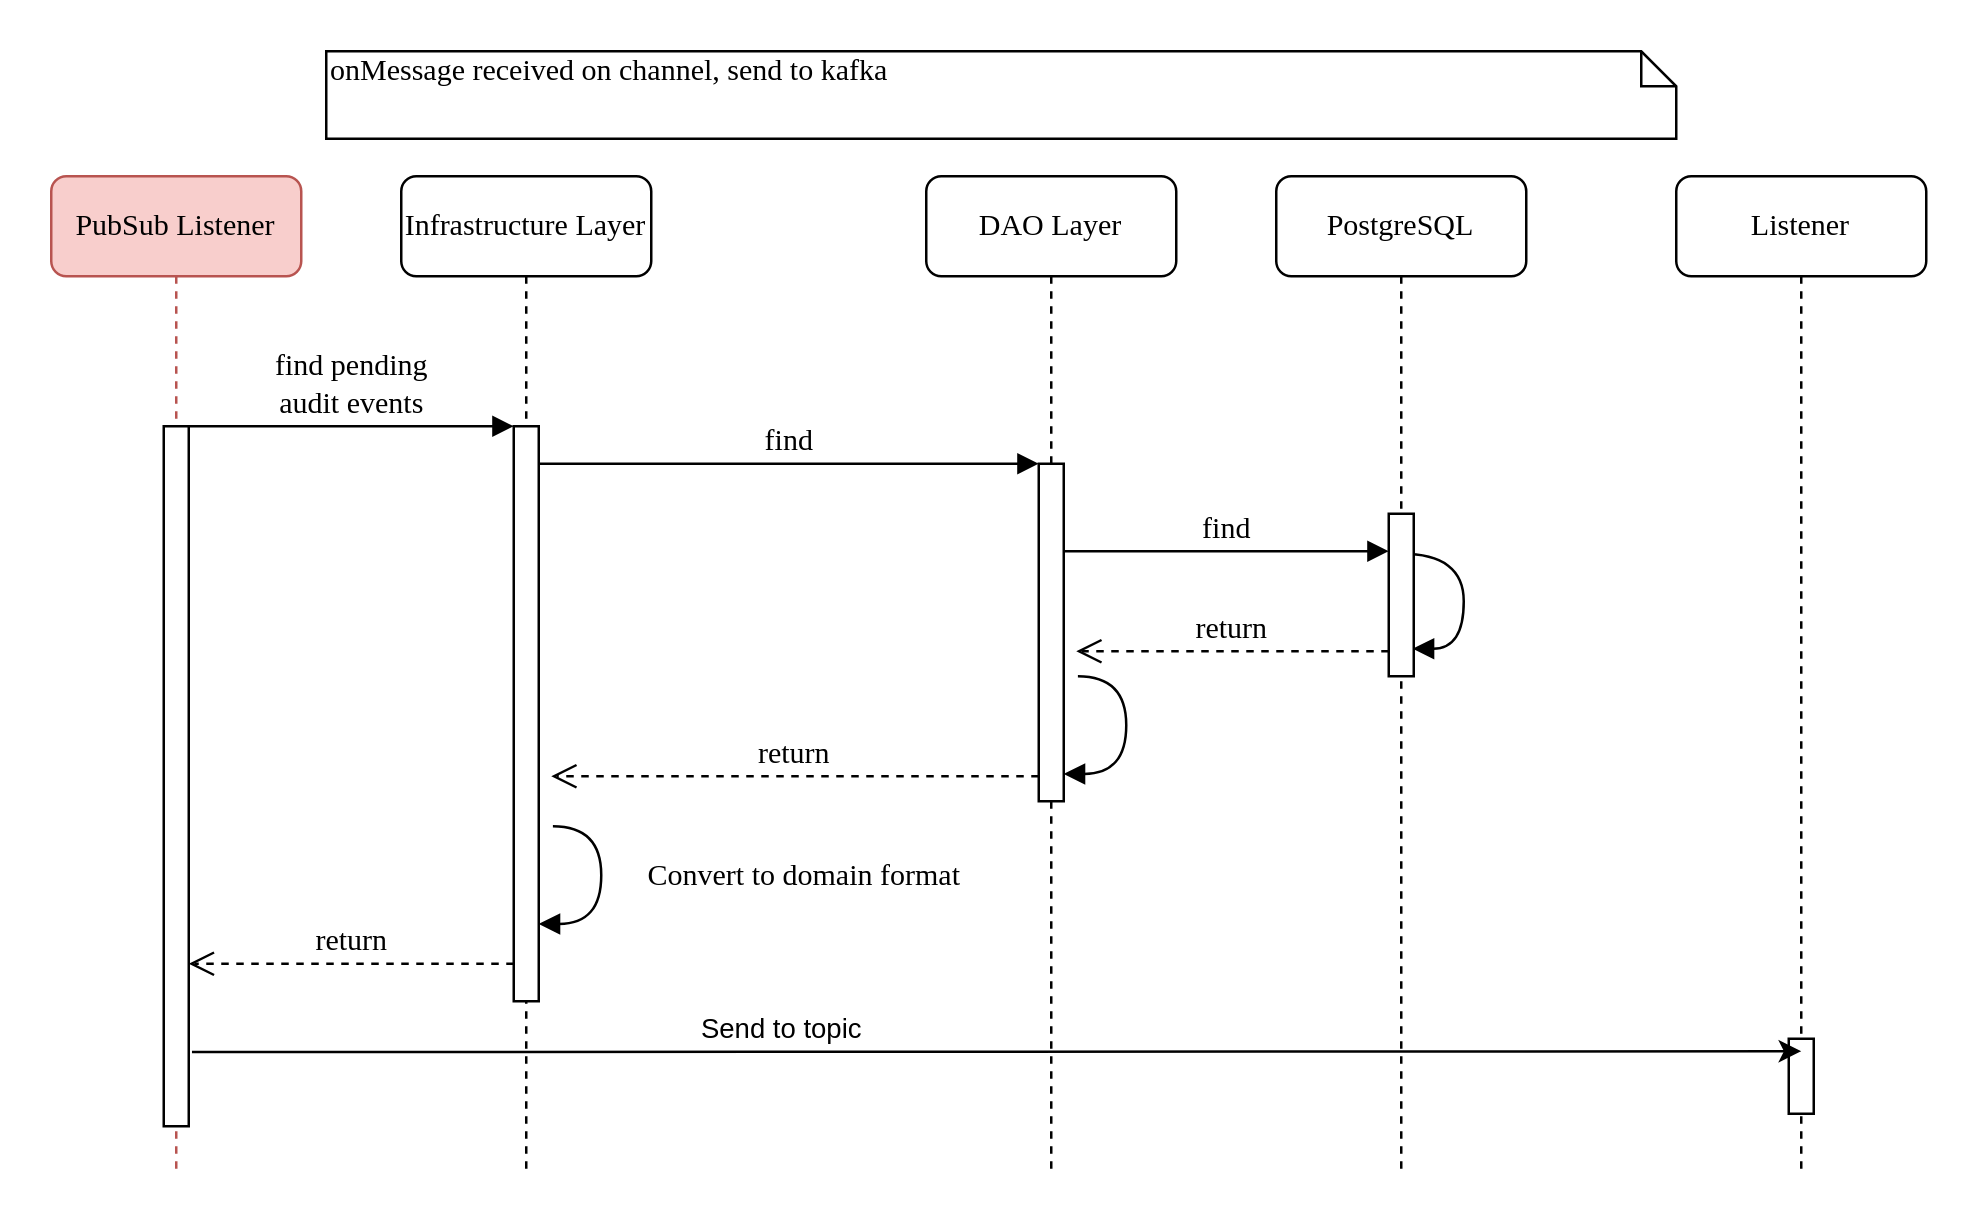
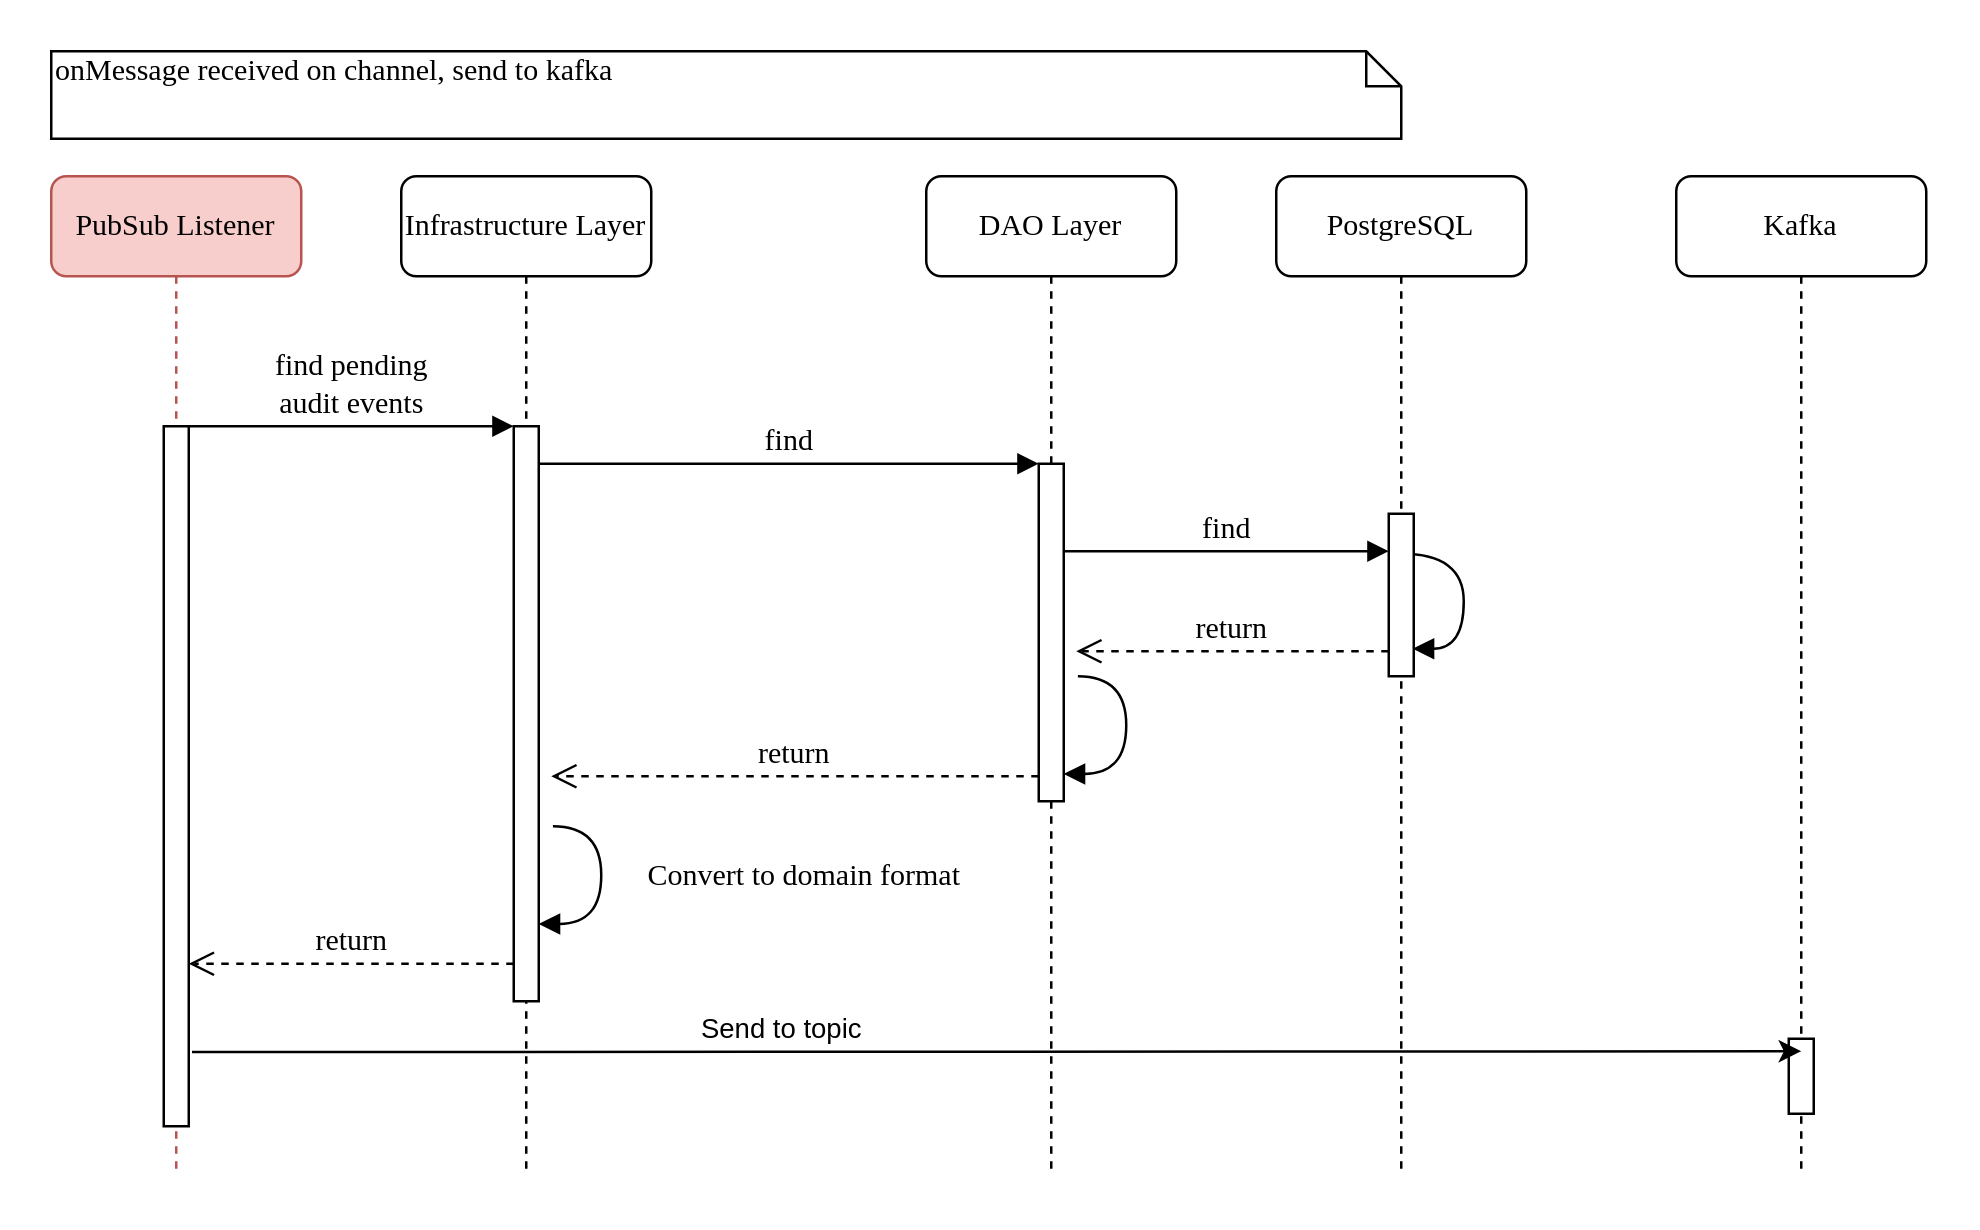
node "onMessage received on channel, send to kafka": moved (1001, 95) -> (726, 95)
node "Listener": label "Listener" -> "Kafka"
